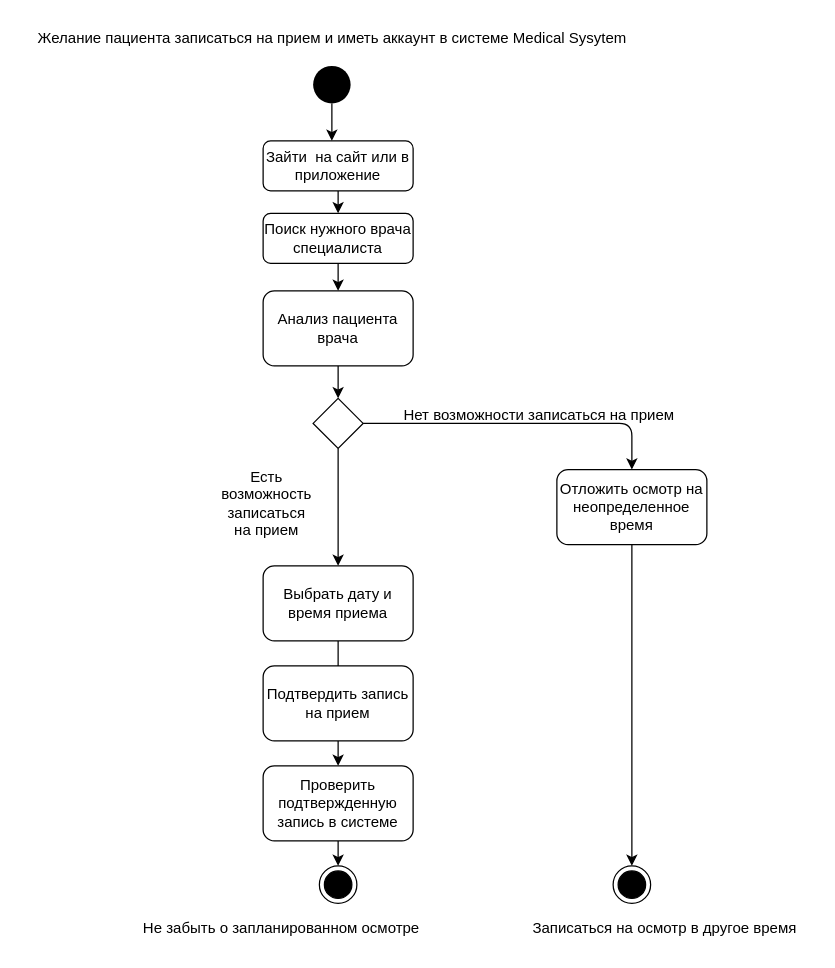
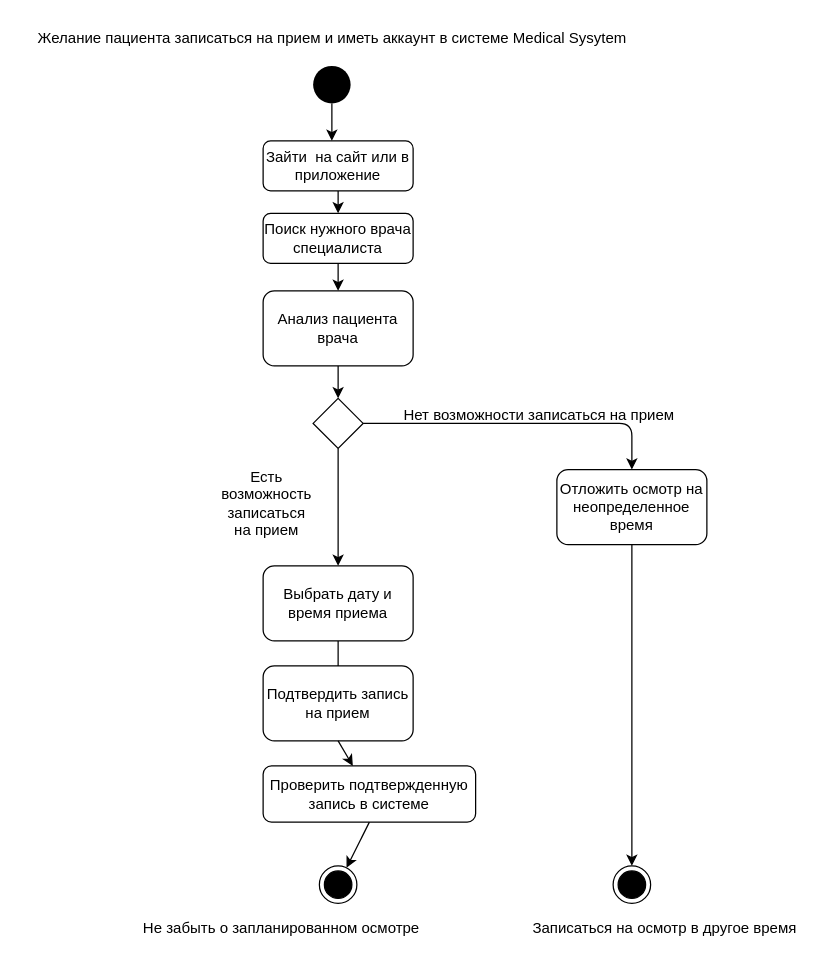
node "Проверить подтвержденную запись в системе": size 150x75 -> 213x56
